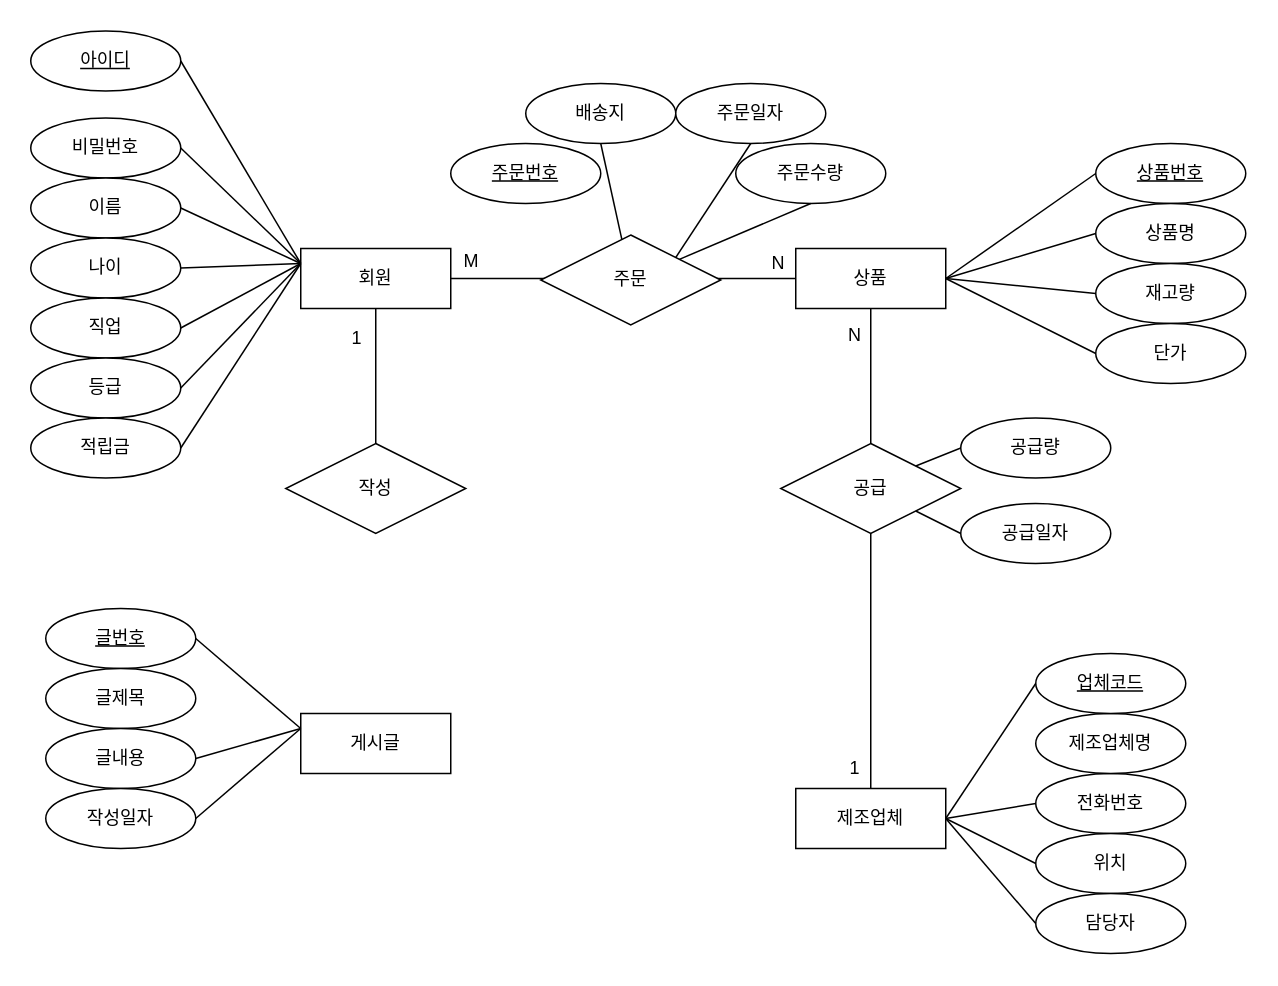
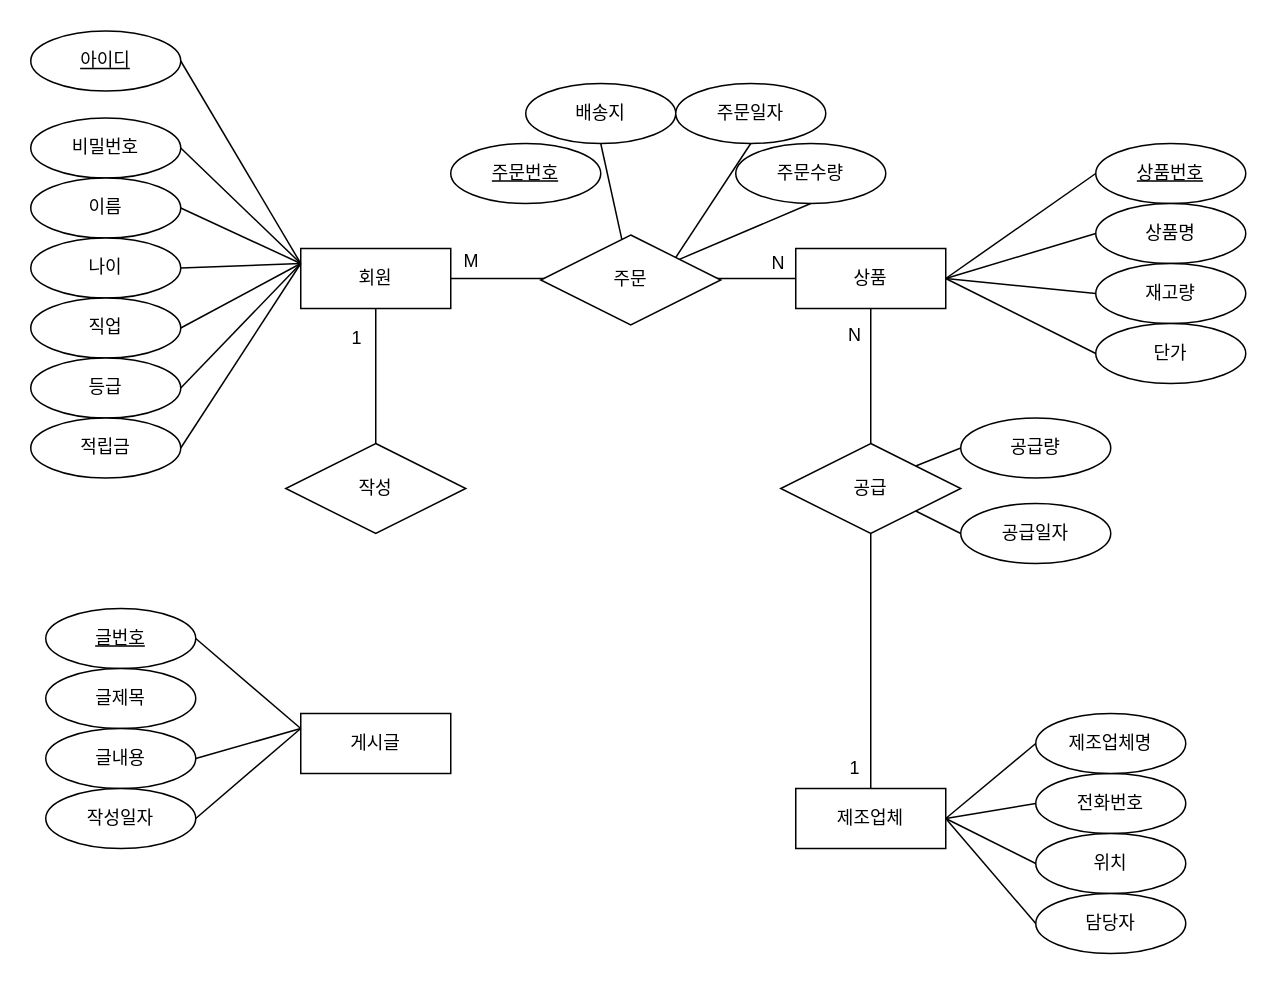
node "업체코드": removed
edge "업체코드" -- "제조업체": removed
edge "제조업체명" -- "제조업체": added
